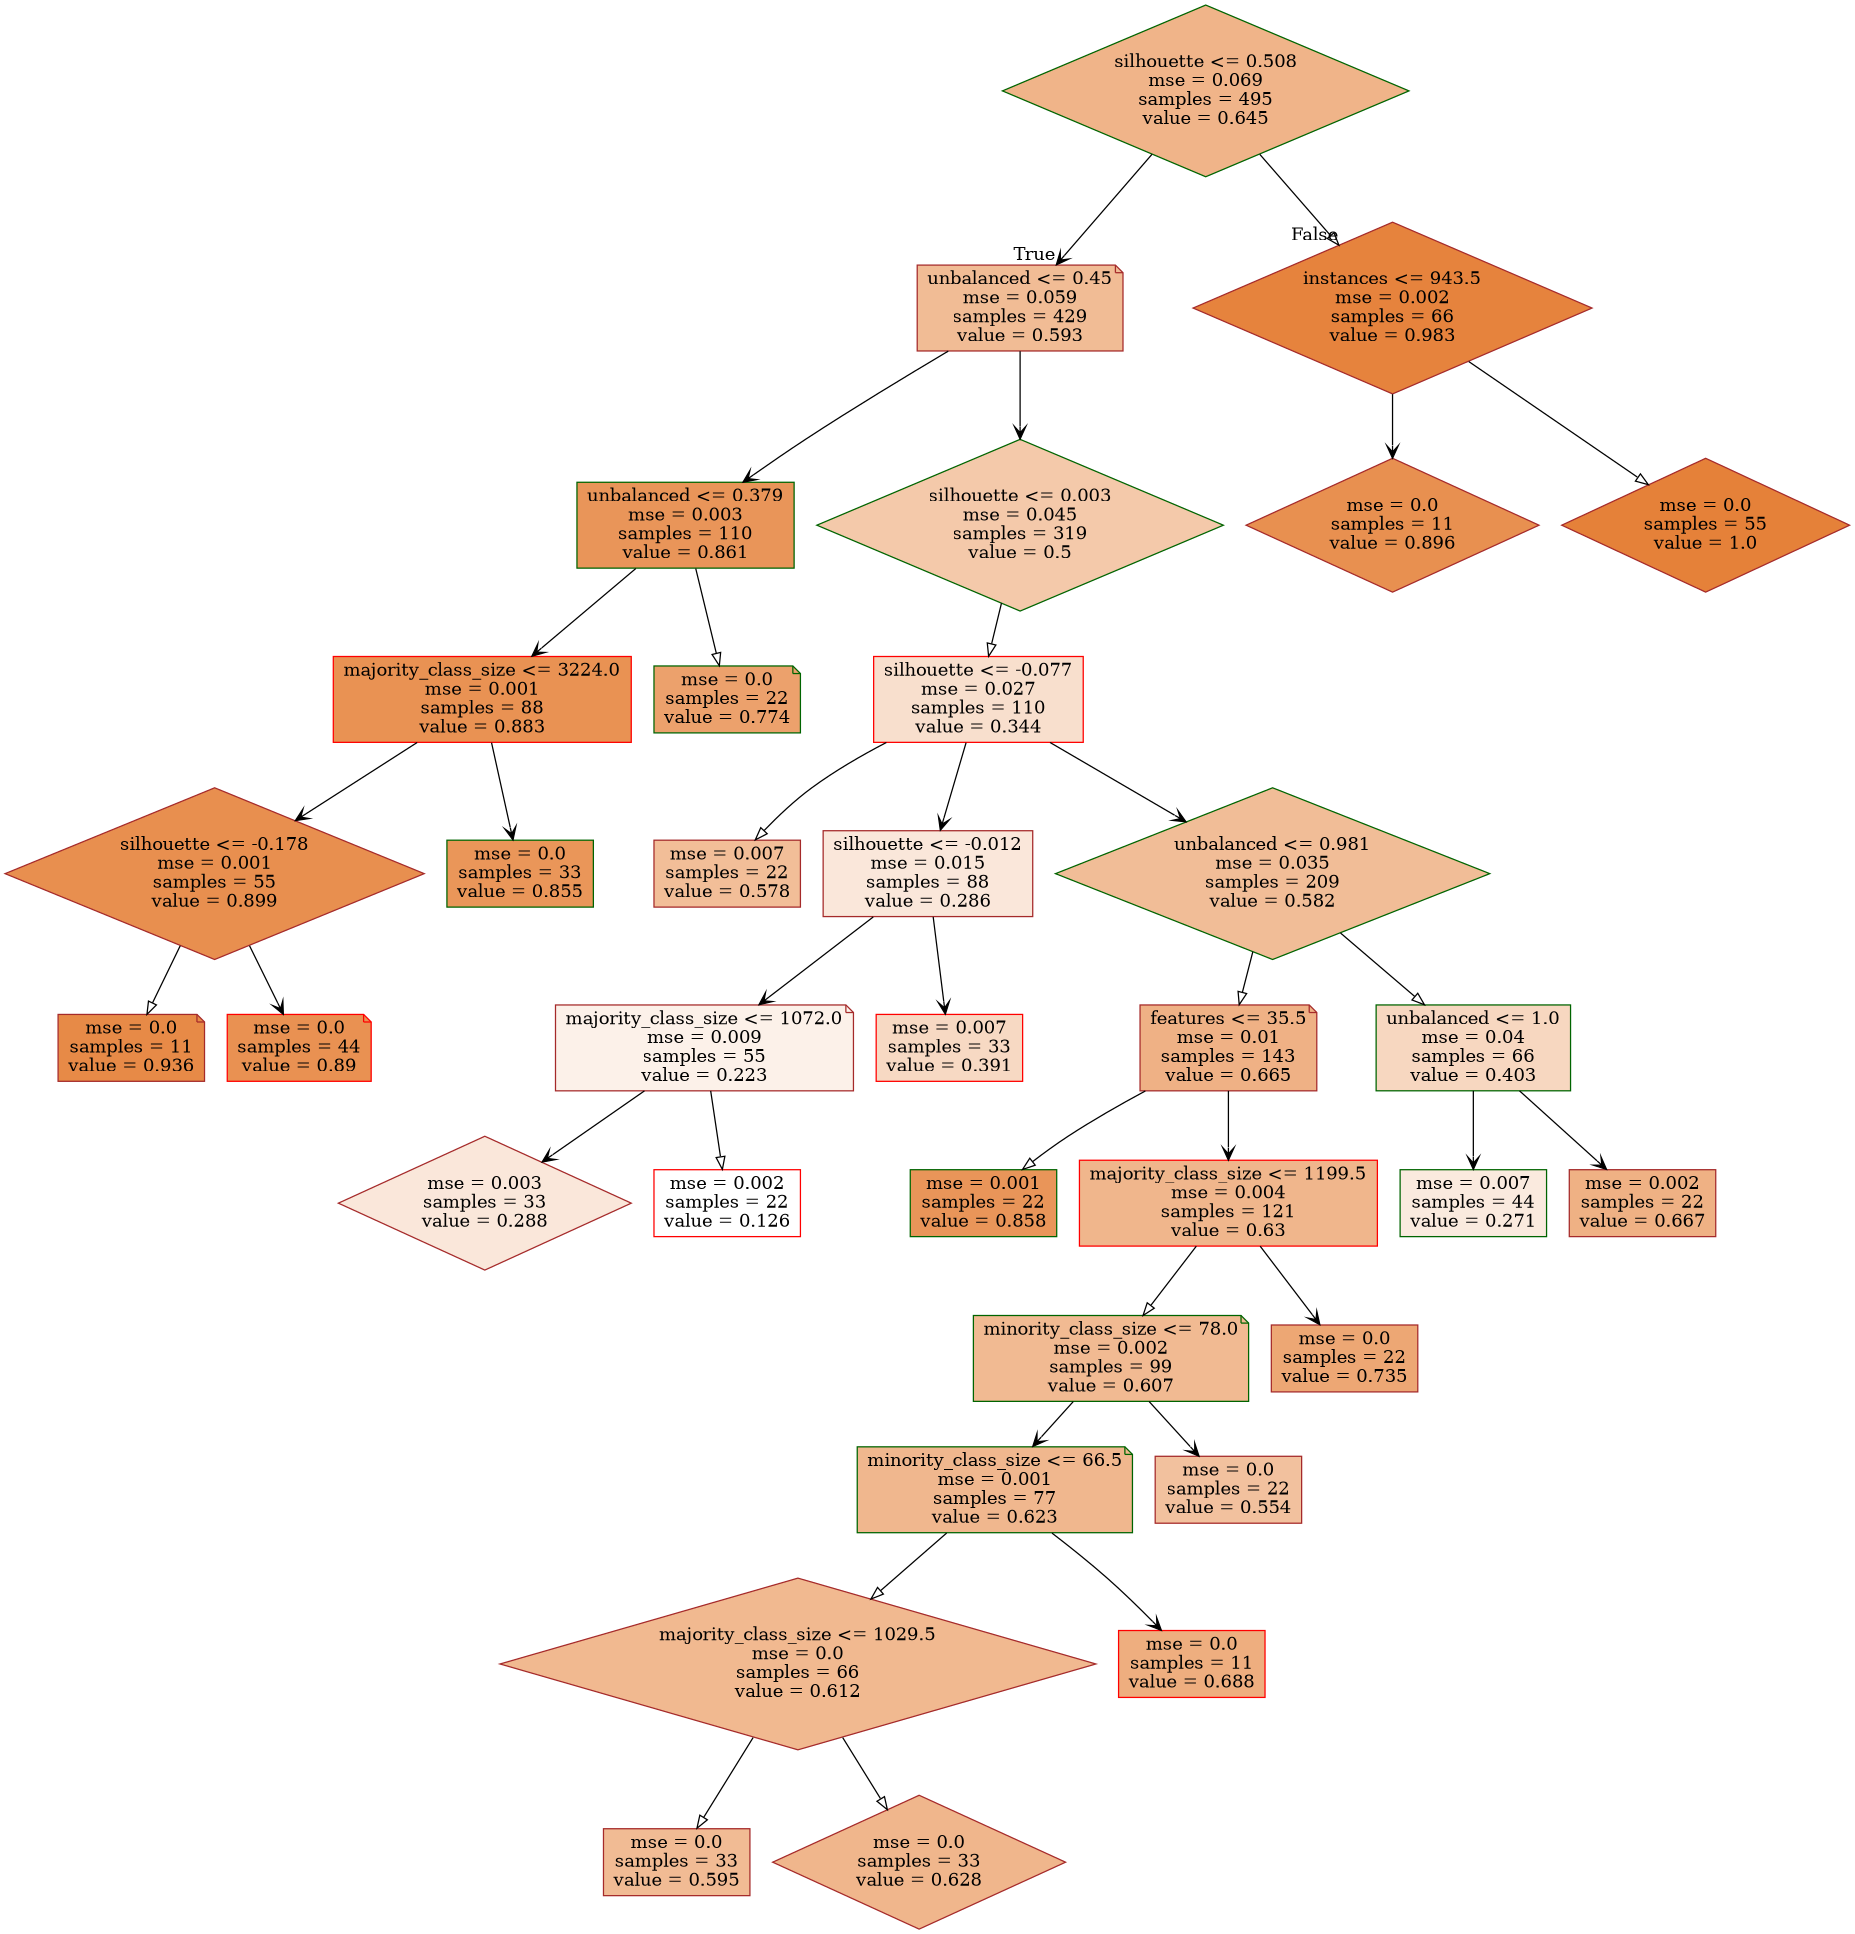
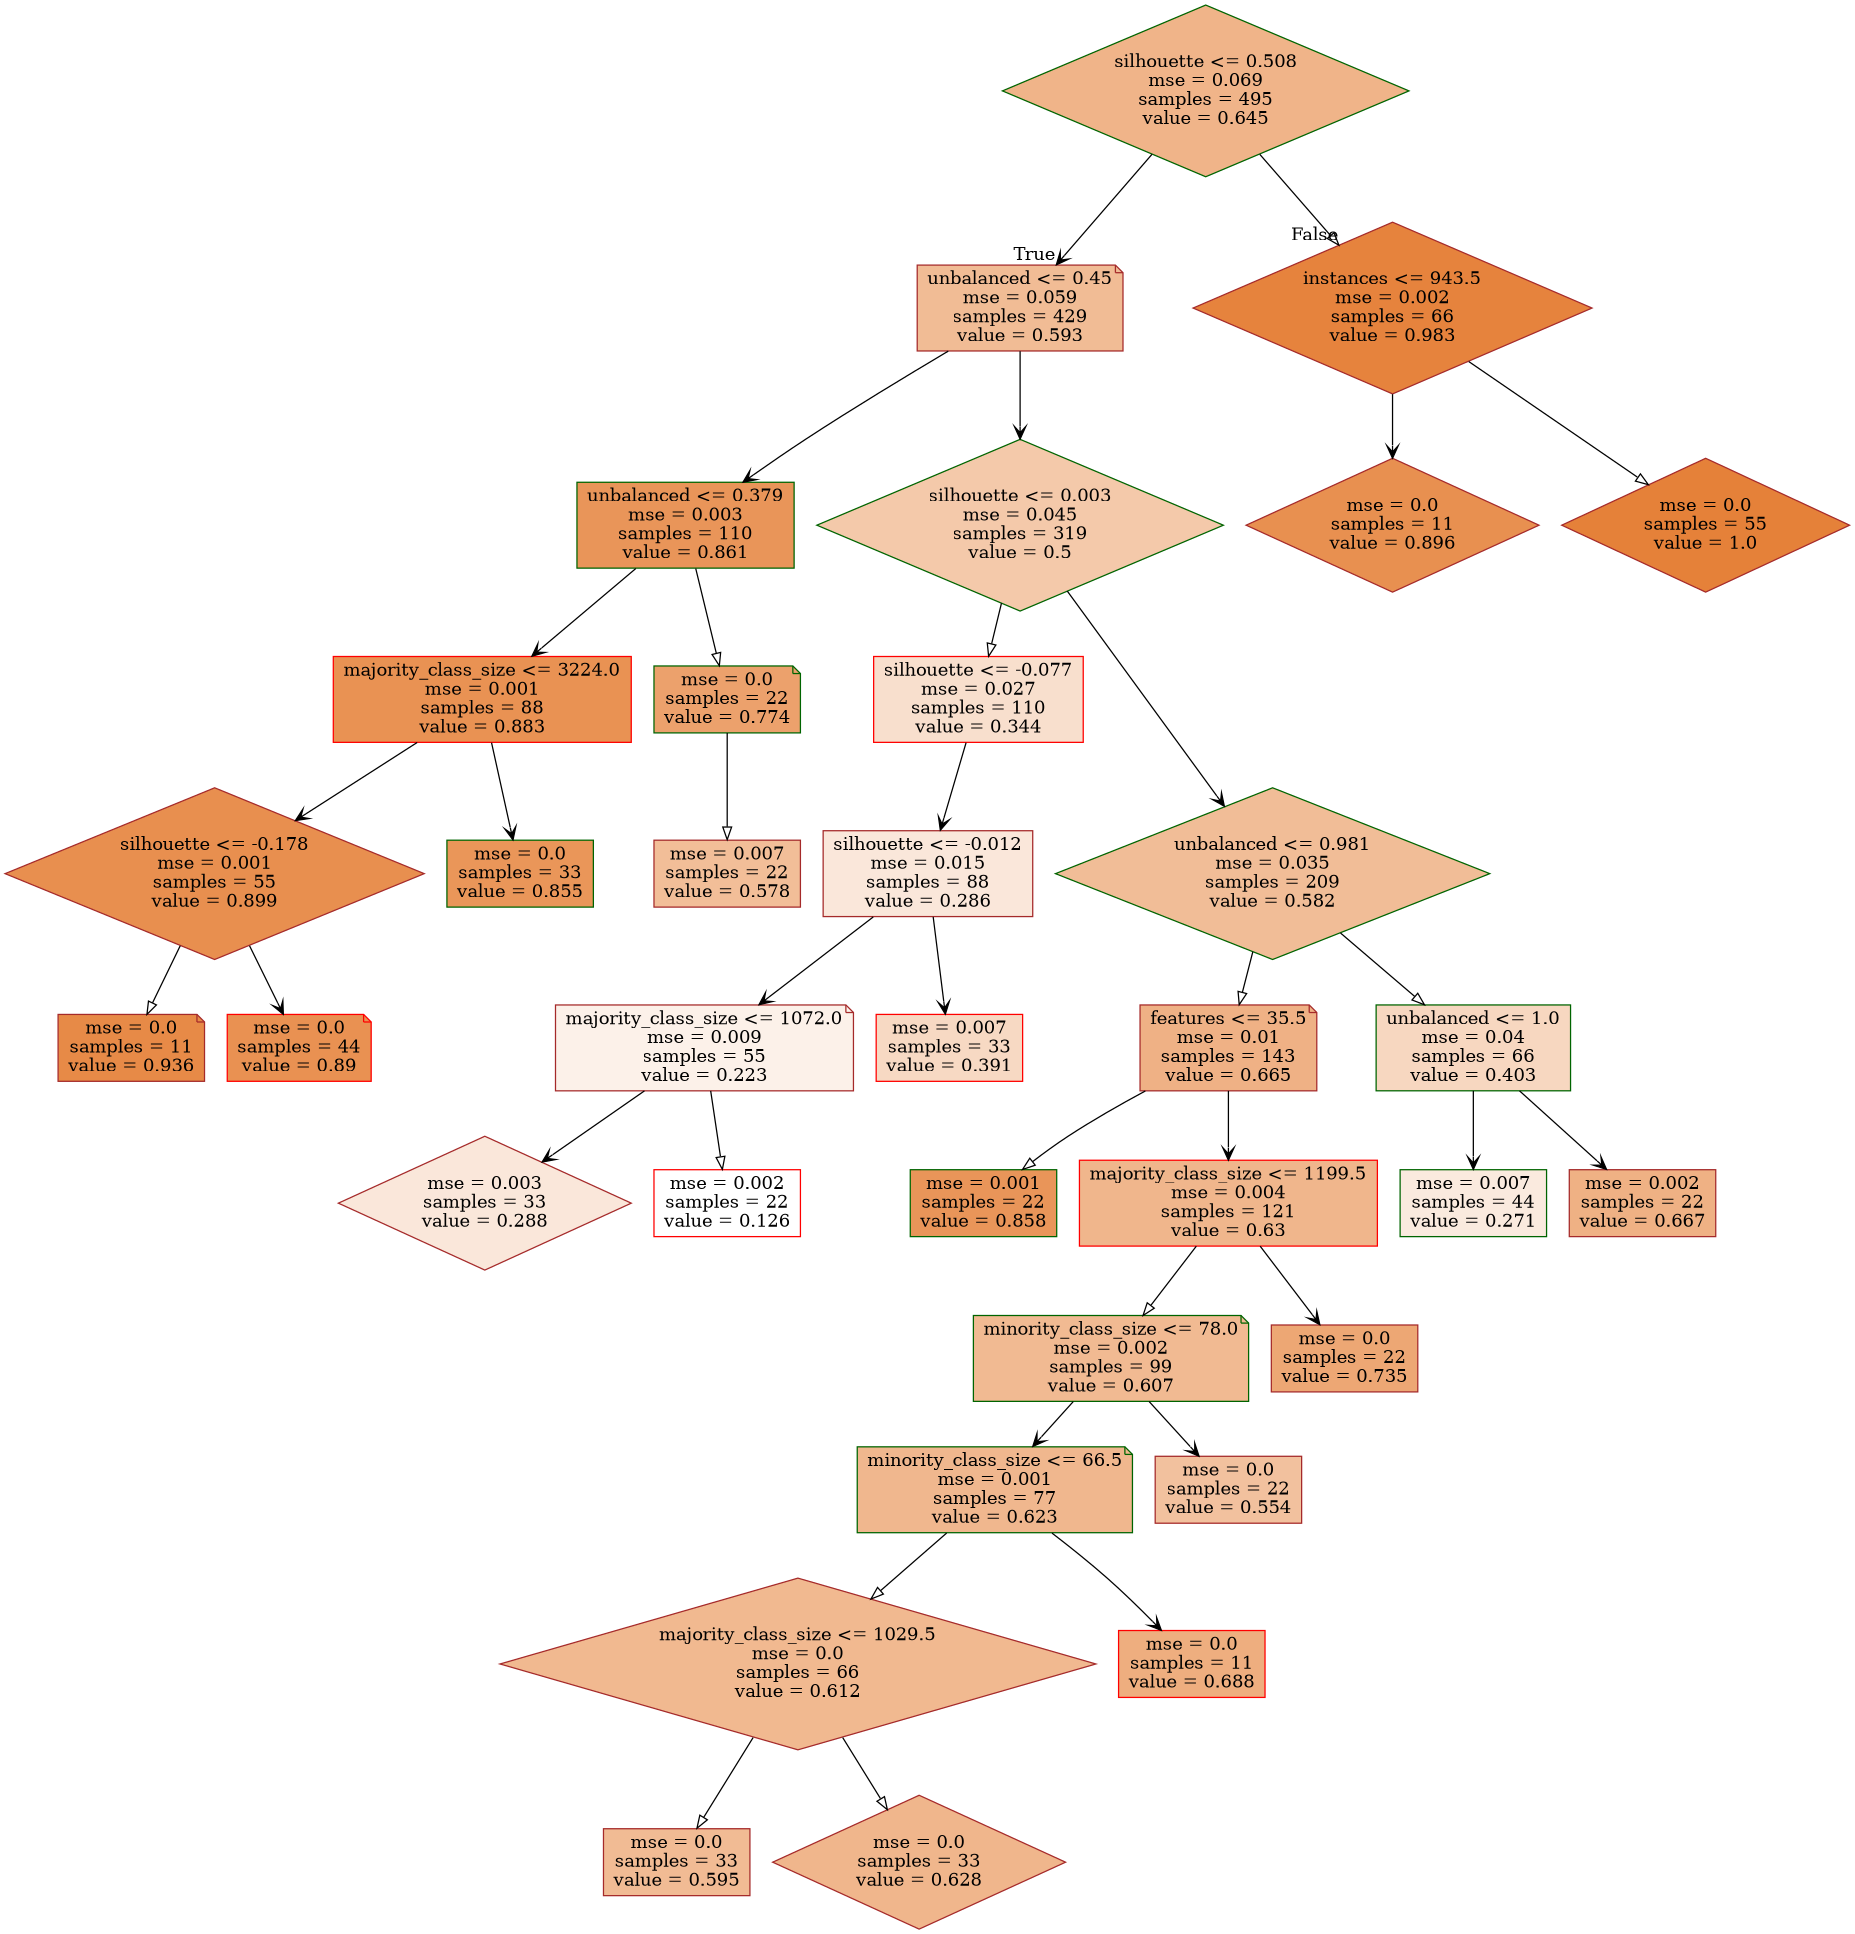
edge "silhouette <= -0.077 mse = 0.027 samples = 110 value = 0.344" -> "unbalanced <= 0.981 mse = 0.035 samples = 209 value = 0.582": now "silhouette <= 0.003 mse = 0.045 samples = 319 value = 0.5" -> "unbalanced <= 0.981 mse = 0.035 samples = 209 value = 0.582"
edge "silhouette <= -0.077 mse = 0.027 samples = 110 value = 0.344" -> "mse = 0.007 samples = 22 value = 0.578": now "mse = 0.0 samples = 22 value = 0.774" -> "mse = 0.007 samples = 22 value = 0.578"
